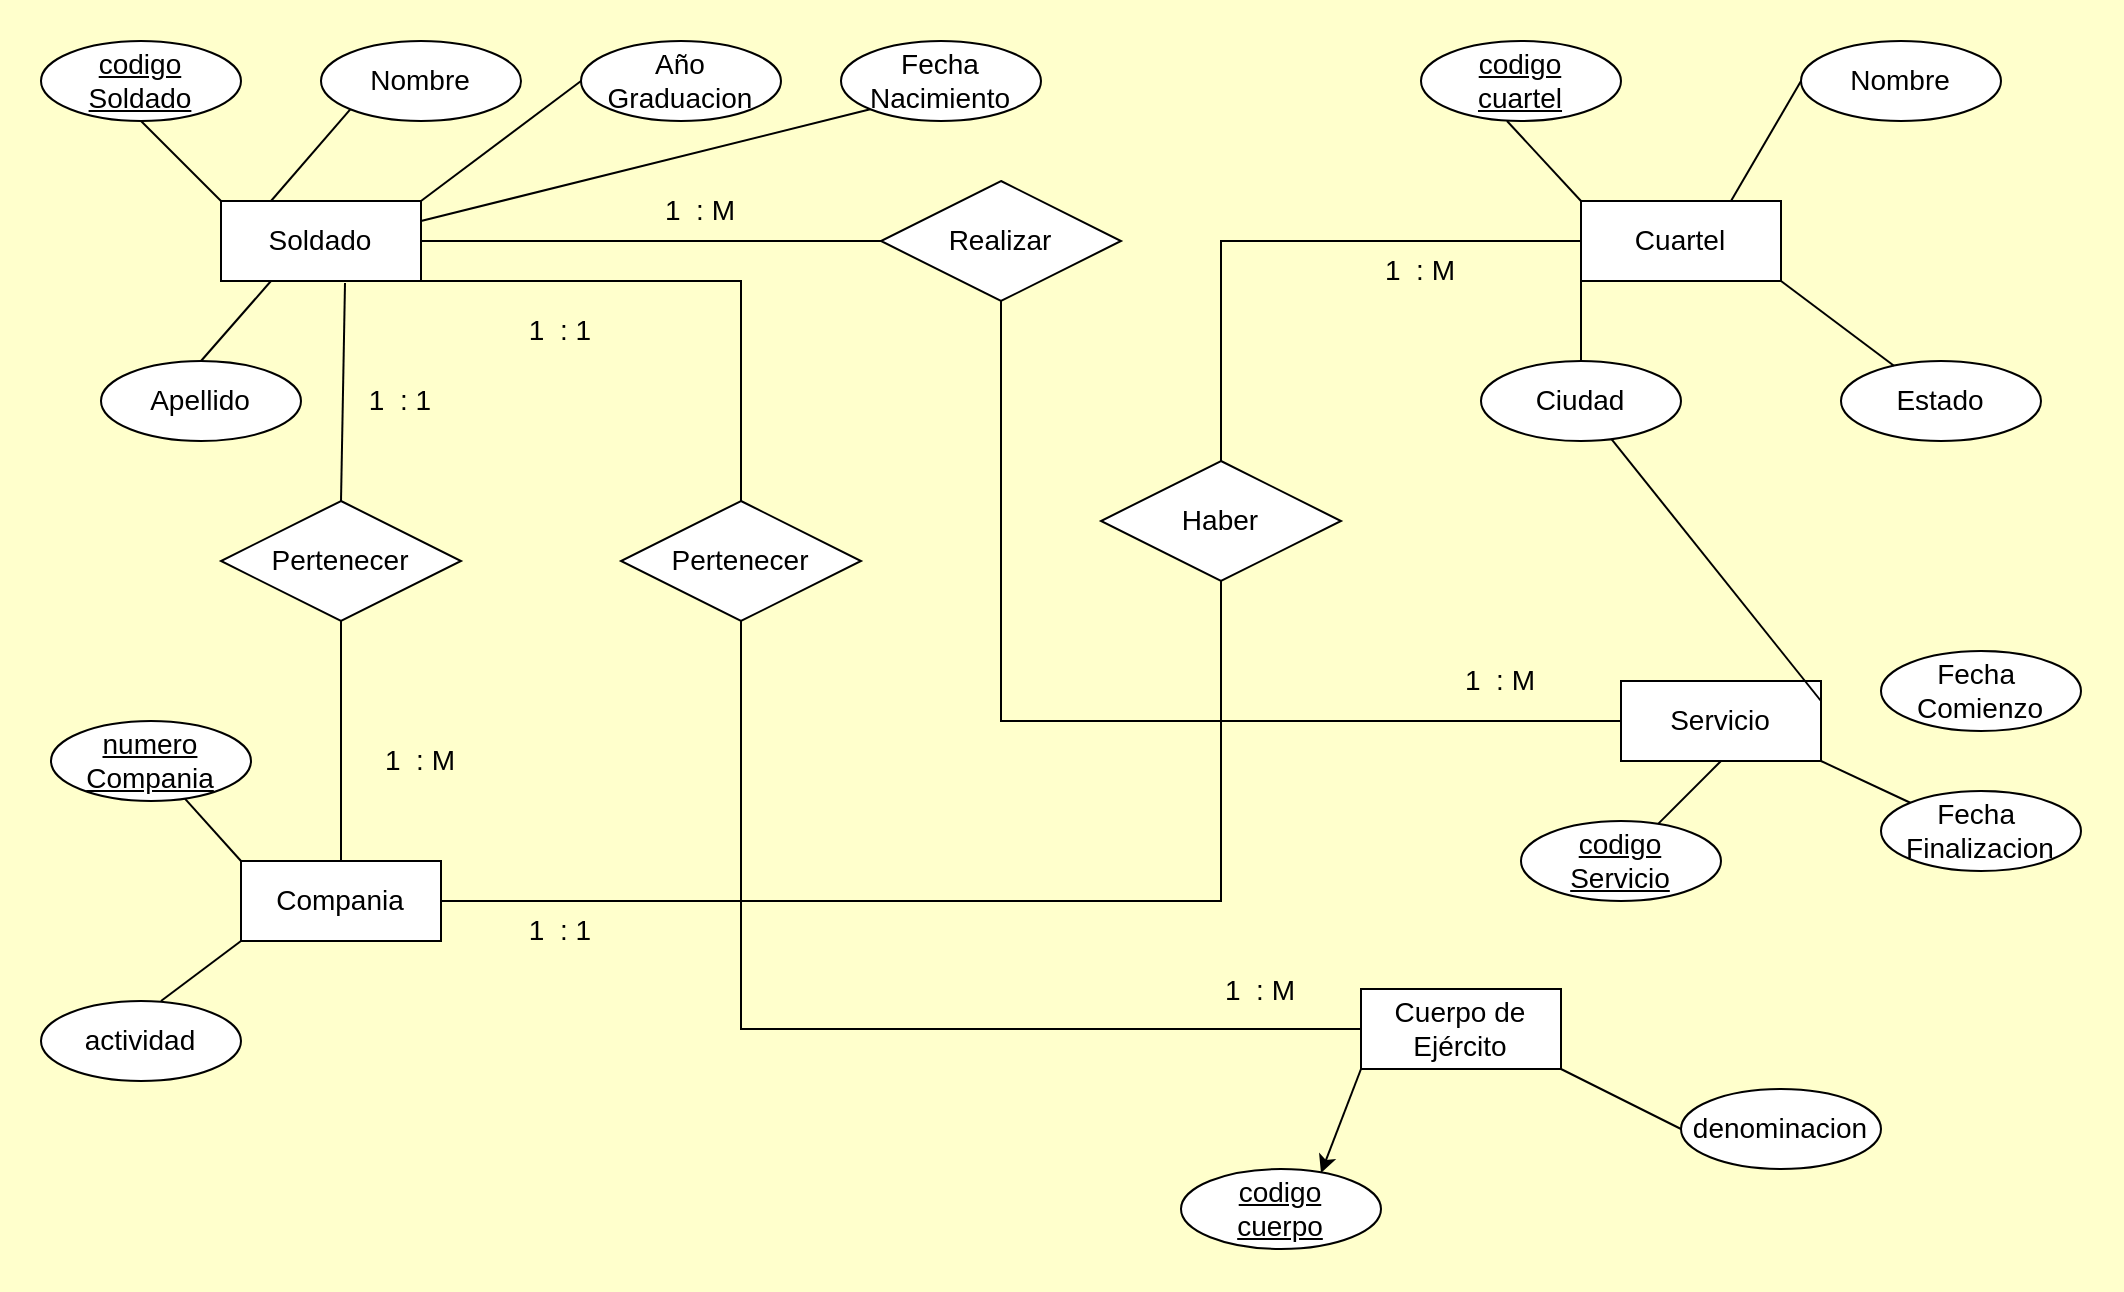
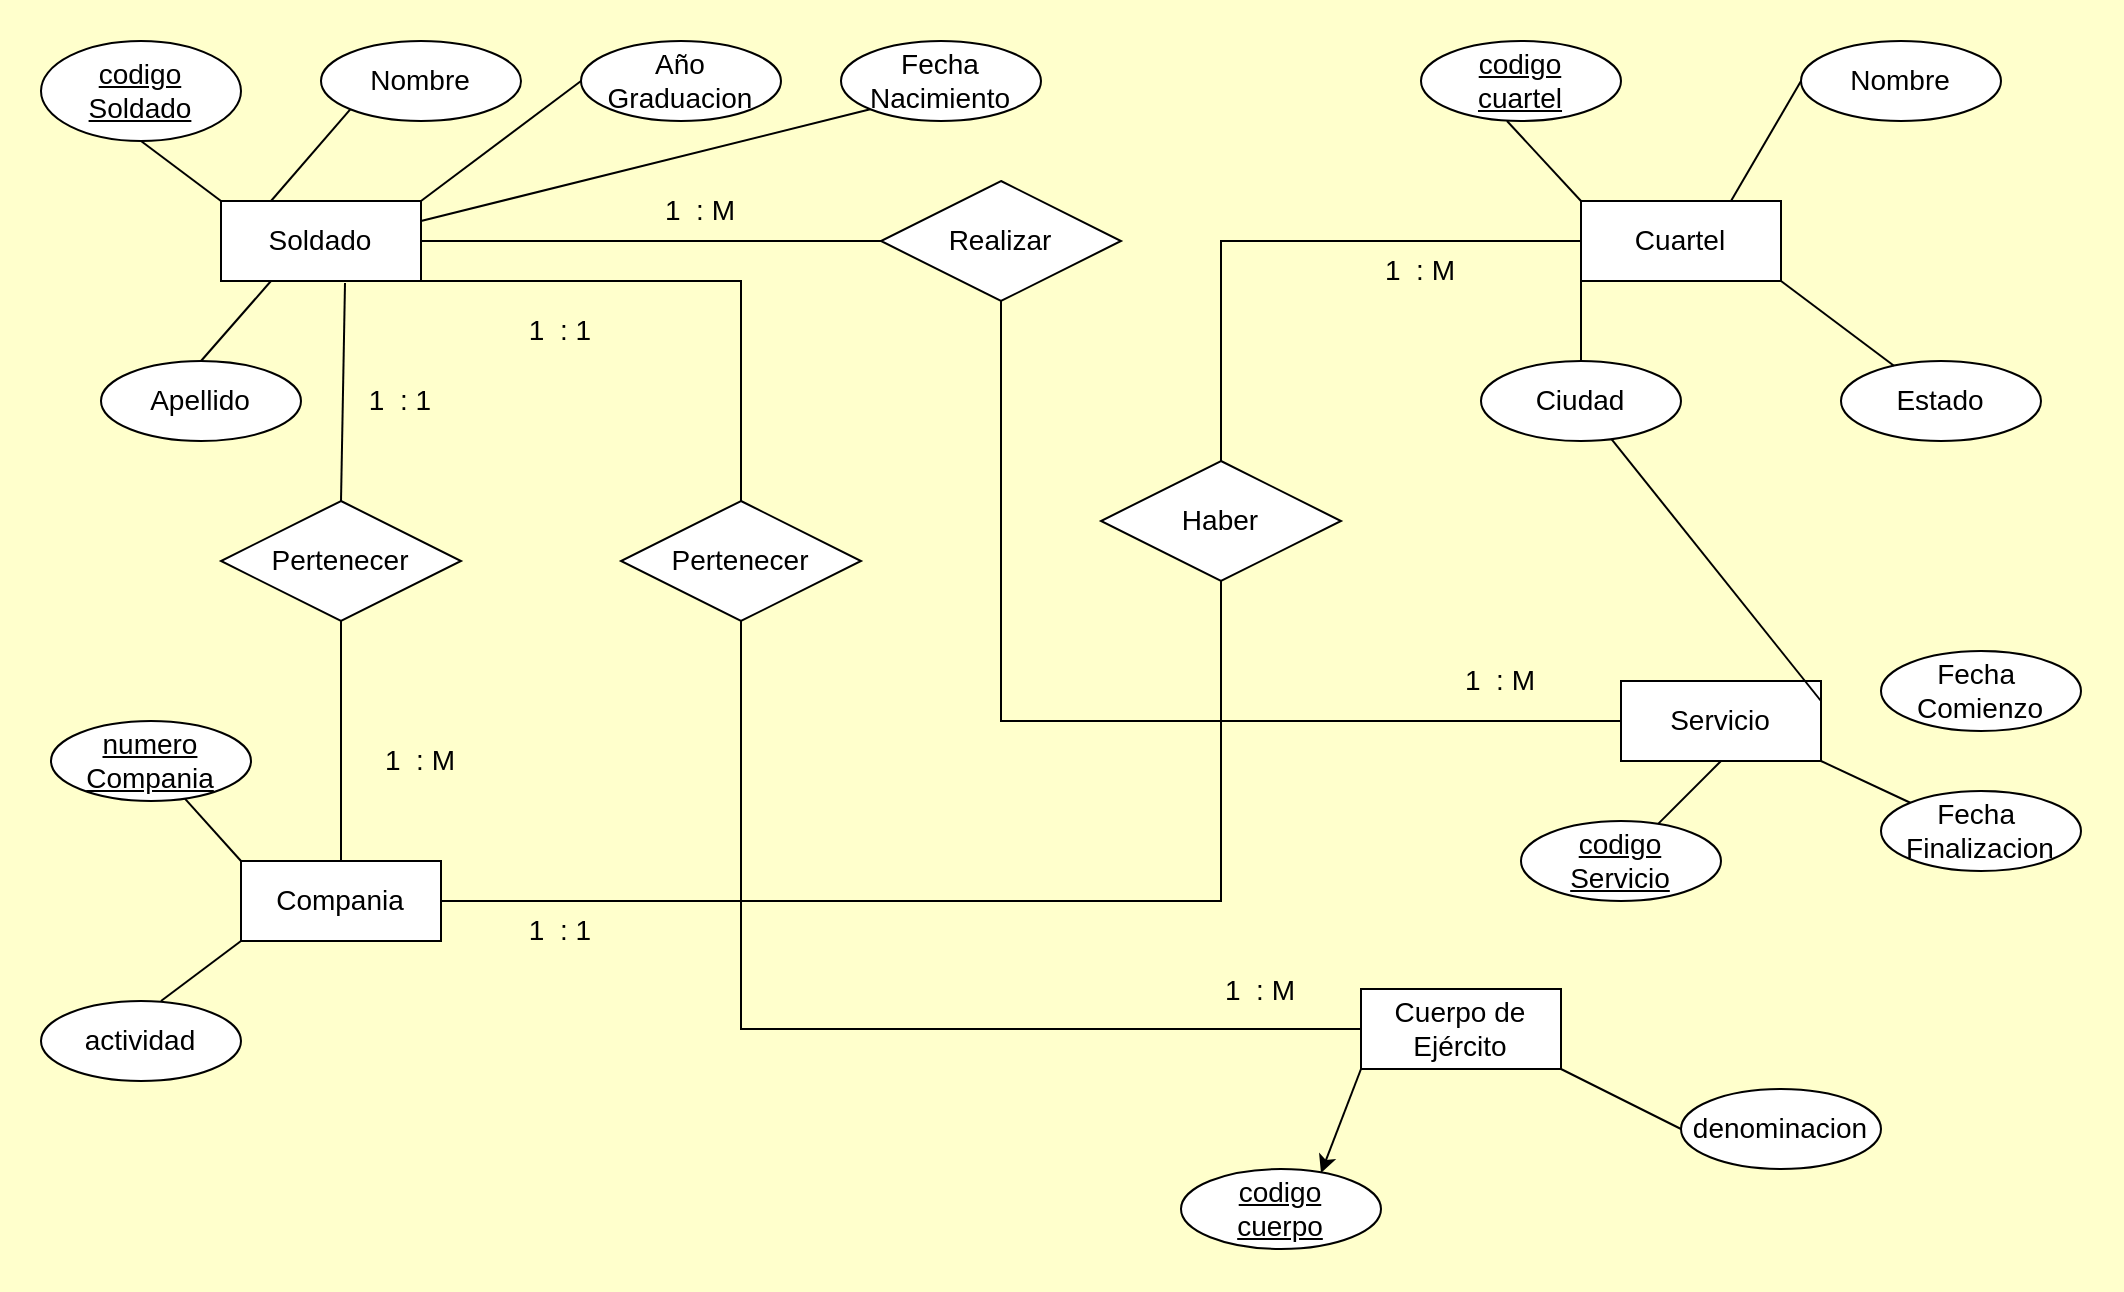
node "codigo Soldado": size 200x80 -> 200x100
